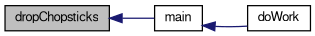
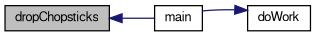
edge "doWork" -> "main": reversed
